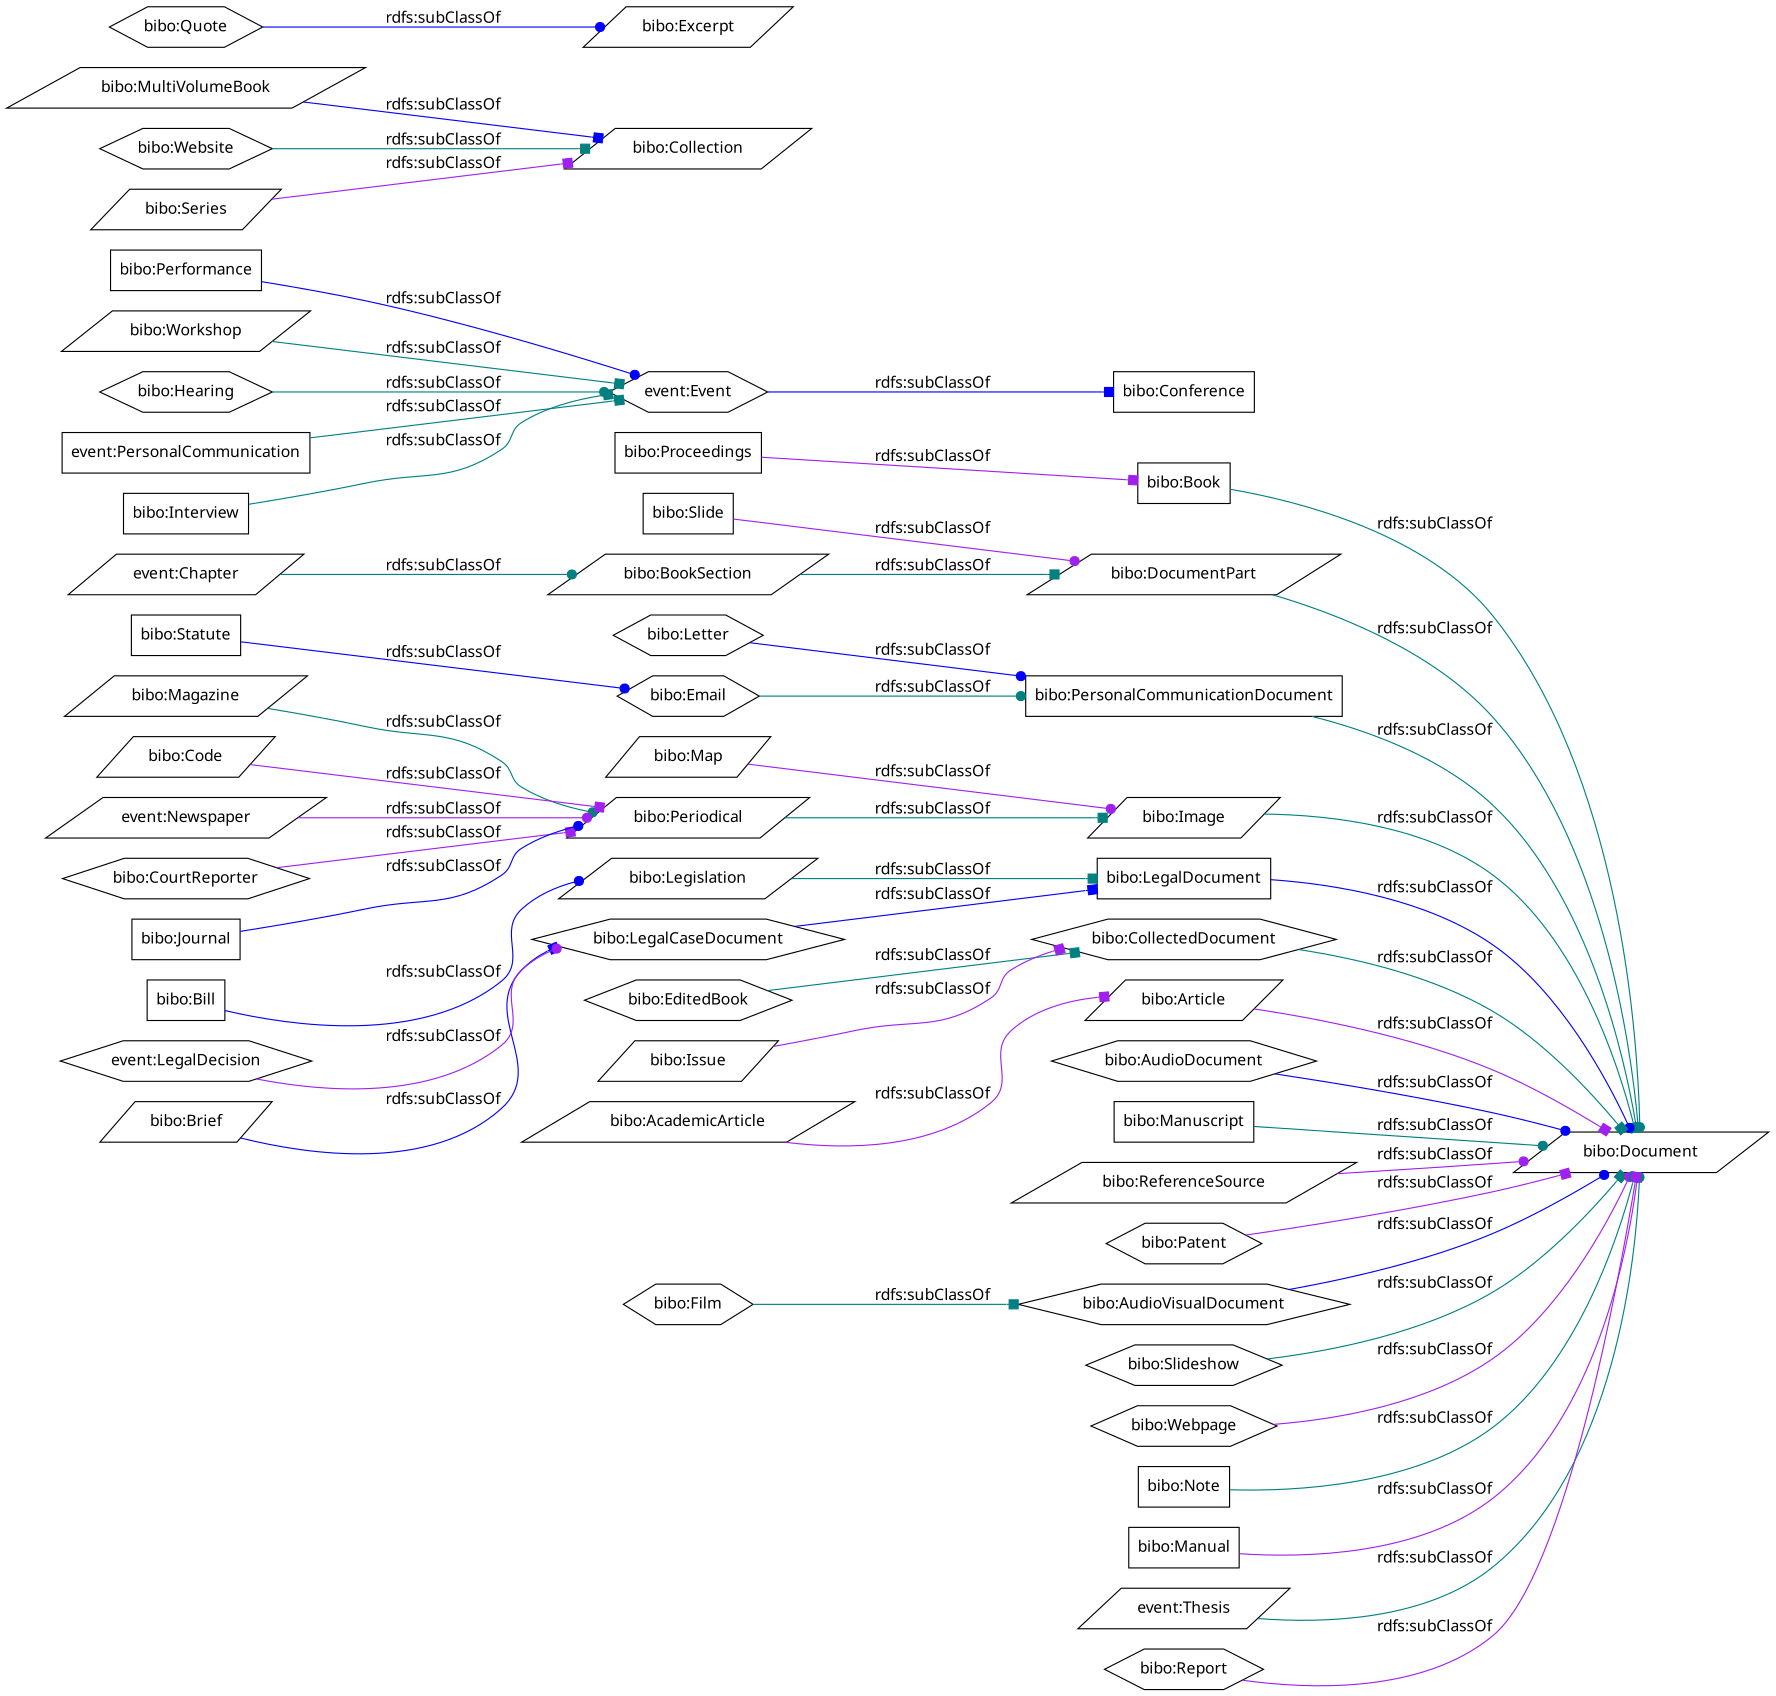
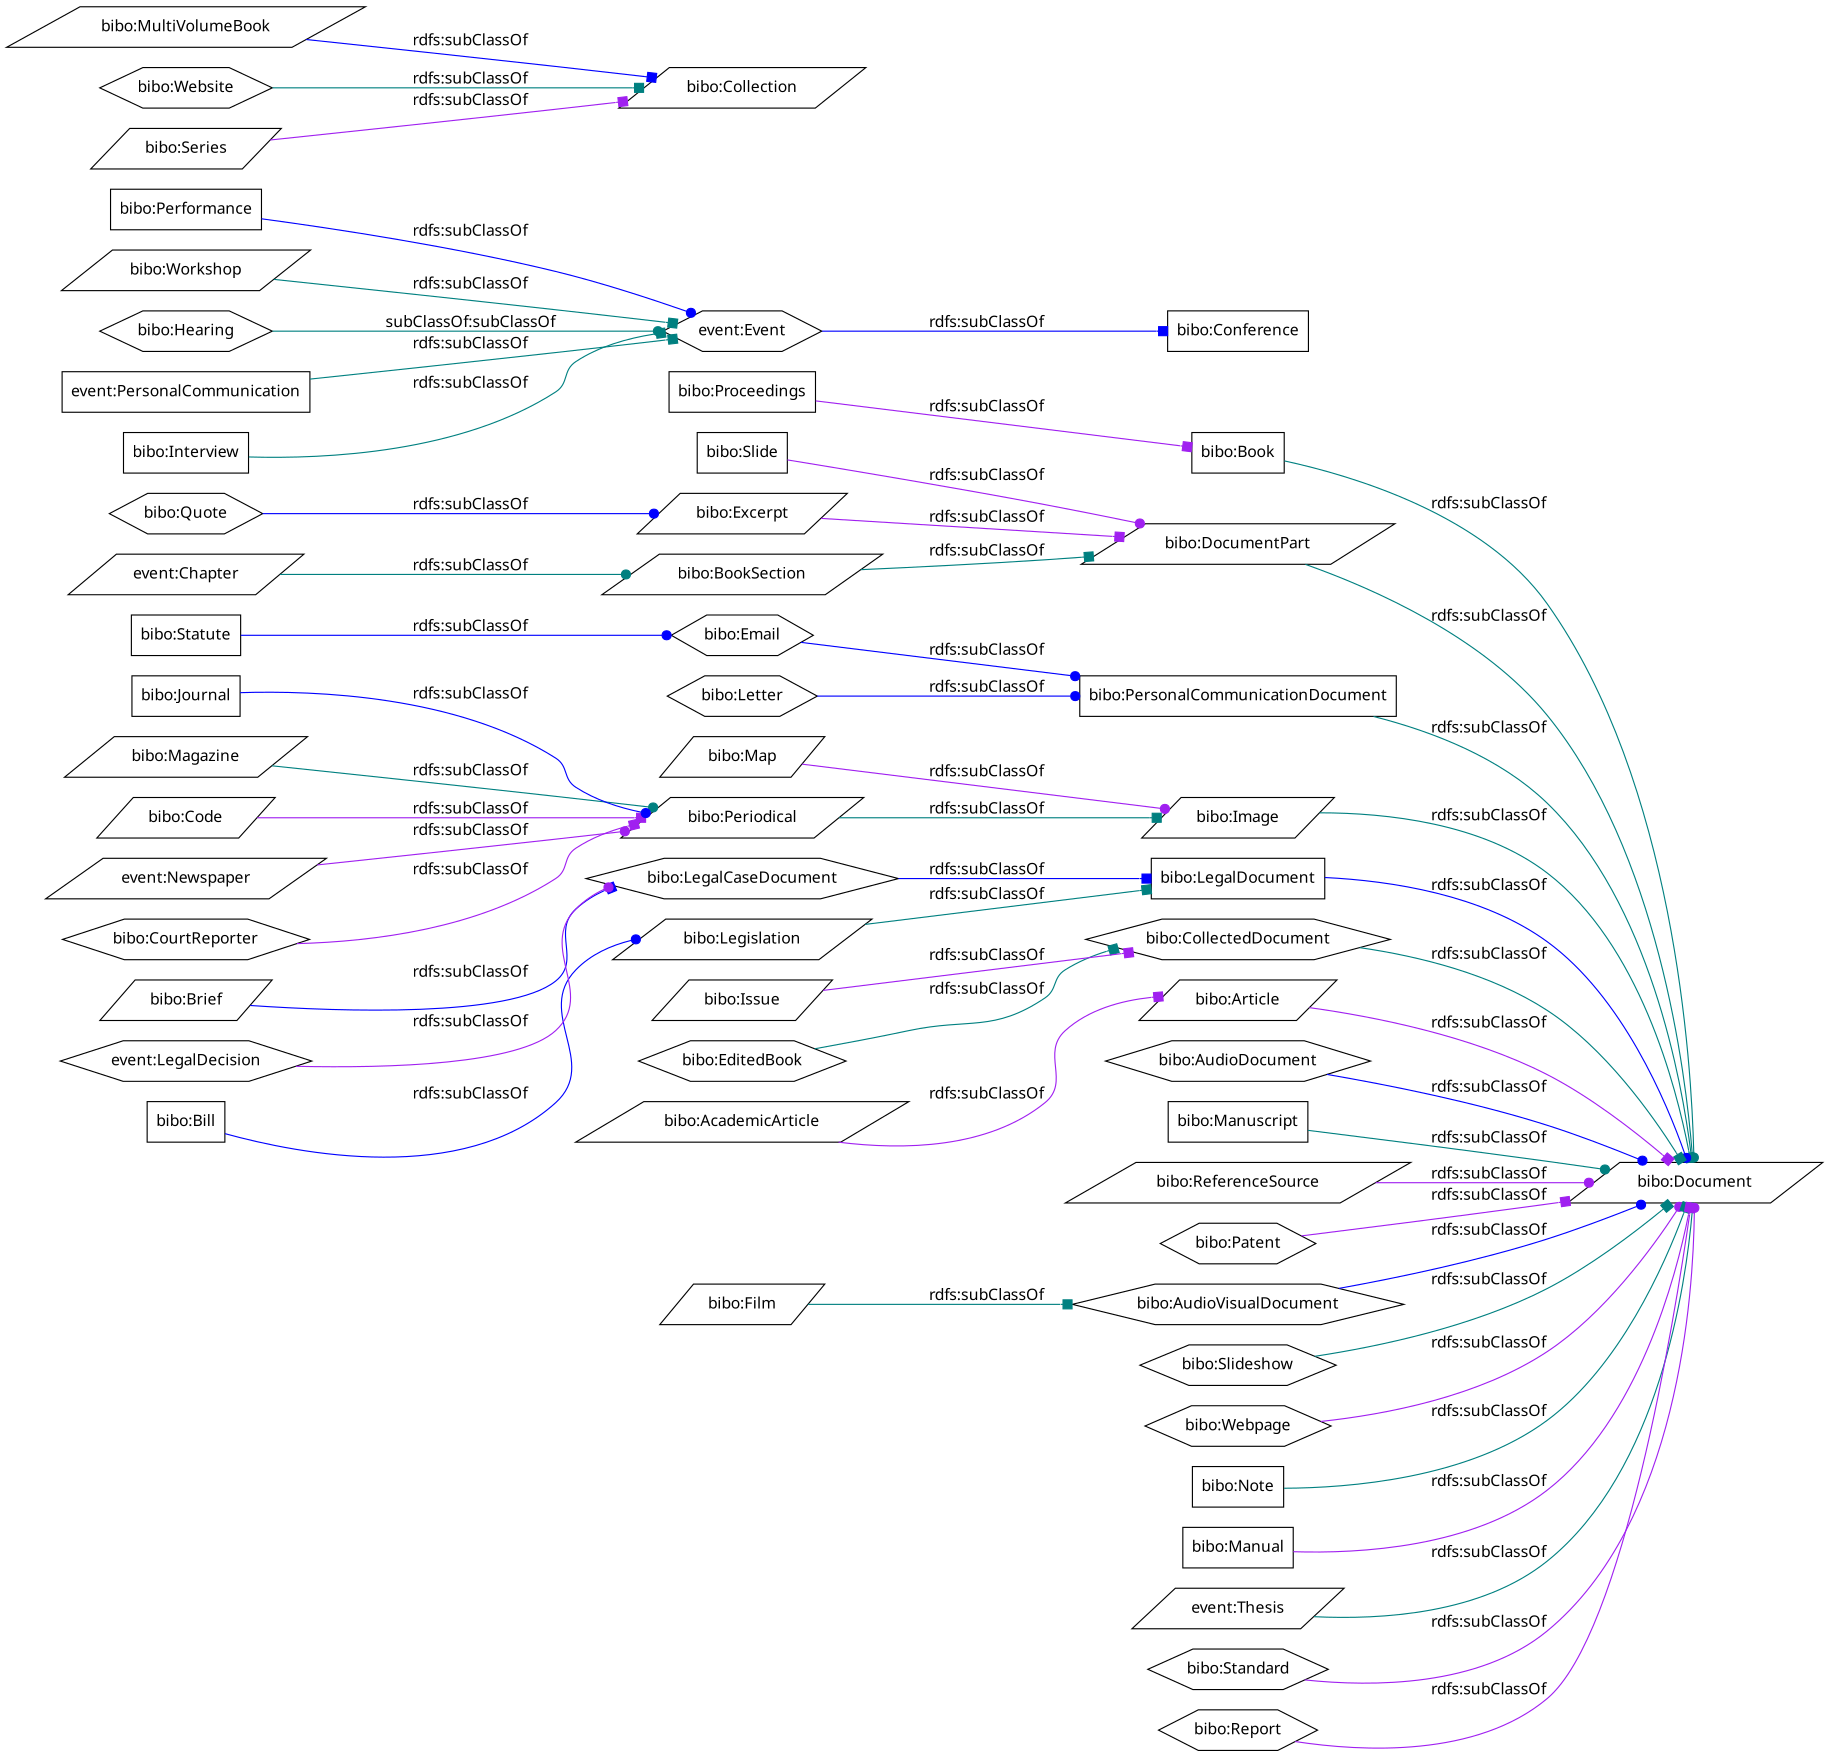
edge "bibo:Hearing" -> "event:Event": label "rdfs:subClassOf" -> "subClassOf:subClassOf"
edge "bibo:Excerpt" -> "bibo:DocumentPart": added, label "rdfs:subClassOf"
edge "bibo:Email" -> "bibo:PersonalCommunicationDocument": color teal -> blue
node "bibo:Film": shape hexagon -> parallelogram
node "bibo:Standard": added
